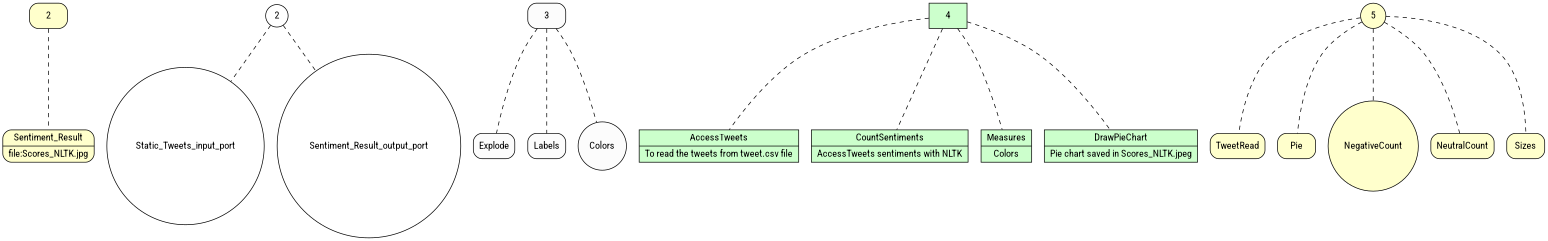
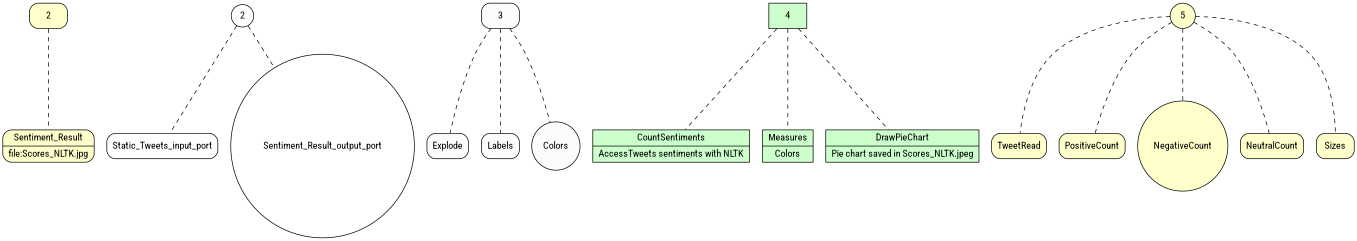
node "Static_Tweets_input_port": shape circle -> box
node "AccessTweets": removed
node "Pie": label "Pie" -> "PositiveCount"
